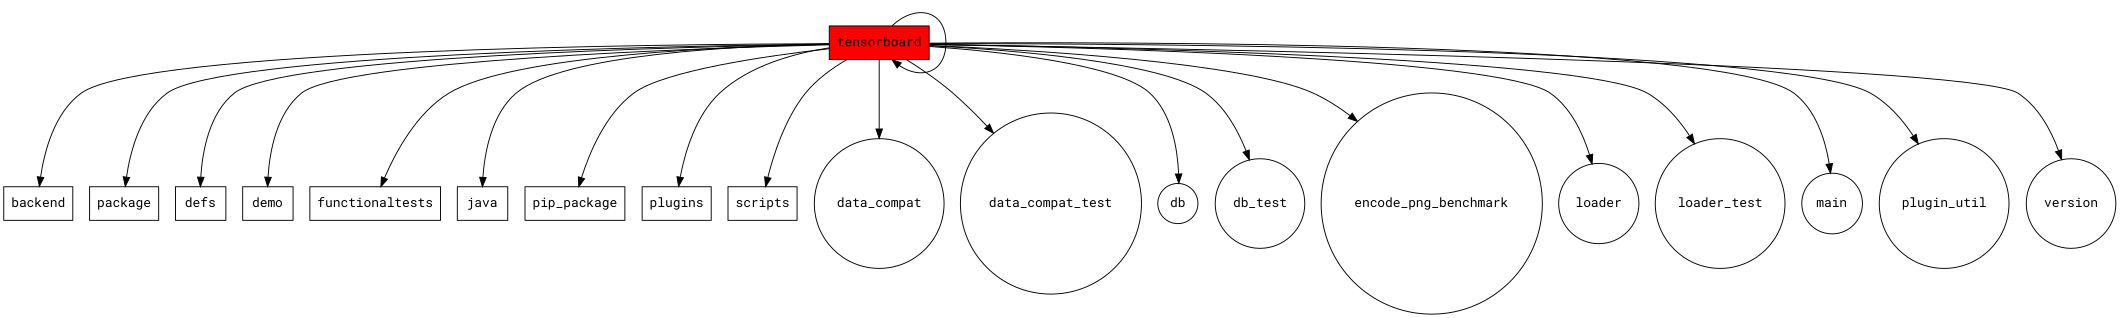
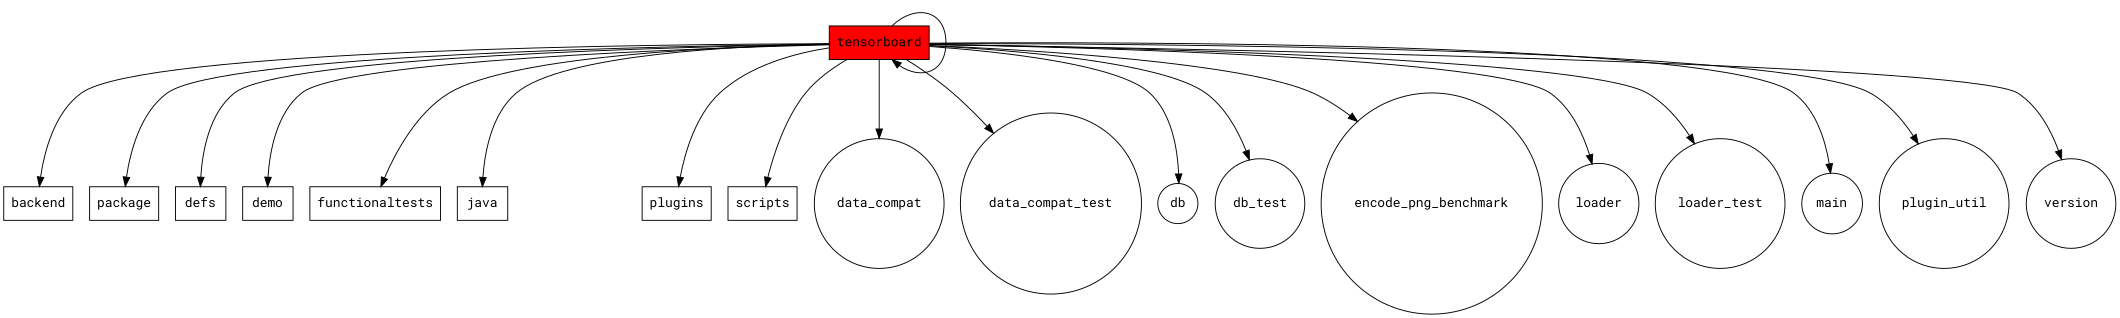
node "pip_package": removed
